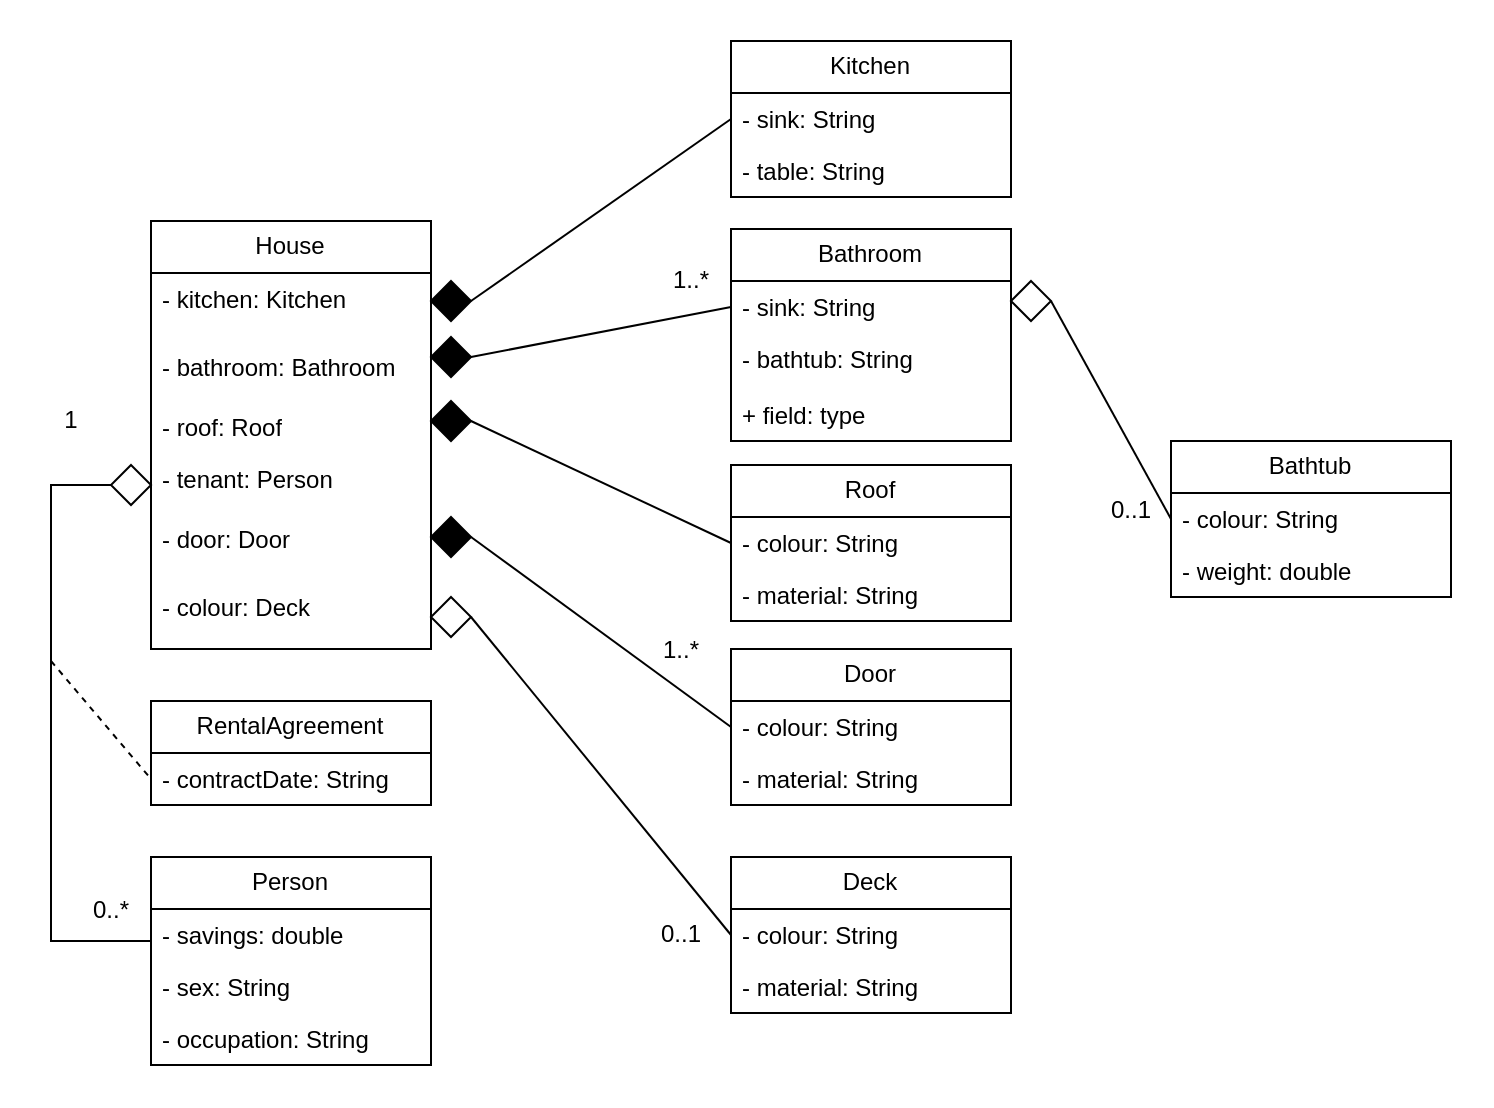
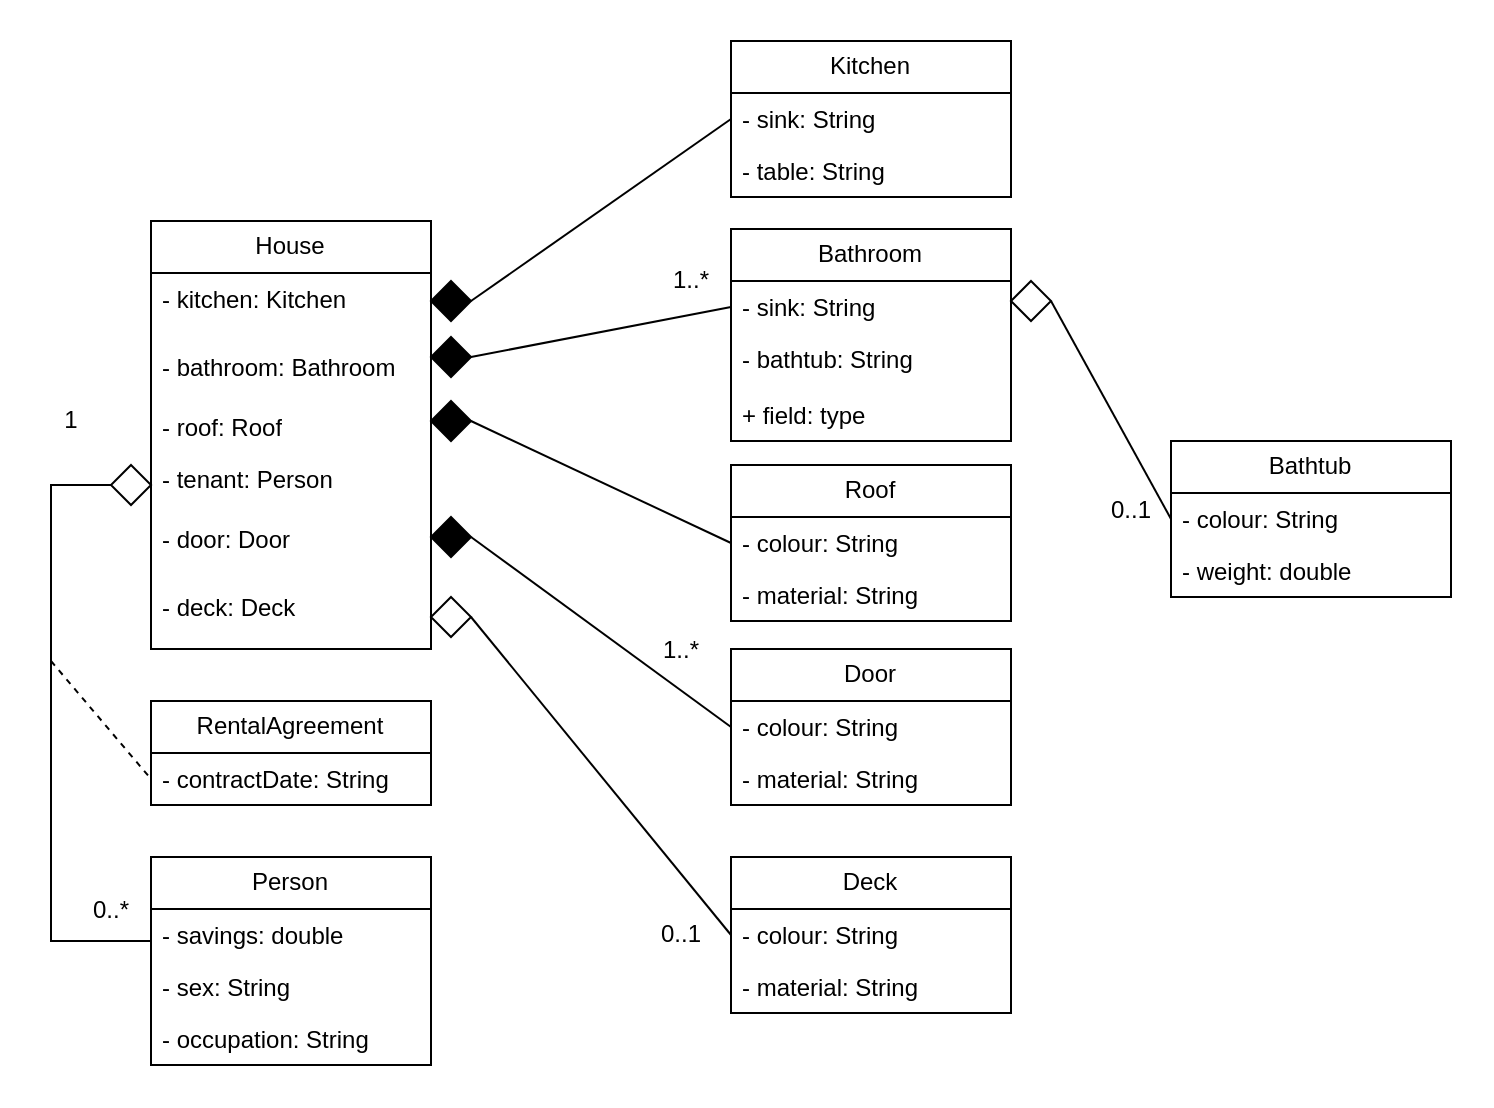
node "- colour: Deck": label "- colour: Deck" -> "- deck: Deck"
